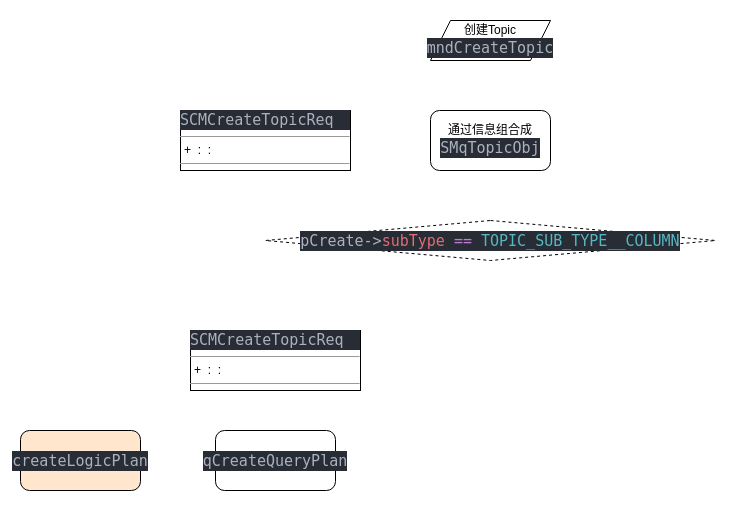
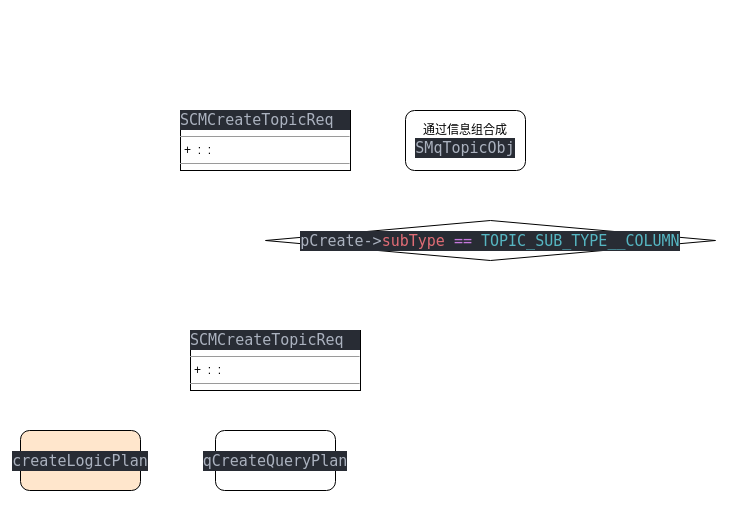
node "创建Topic mndCreateTopic": removed
node "通过信息组合成 SMqTopicObj": moved (491, 141) -> (466, 141)
node "pCreate->subType == TOPIC_SUB_TYPE__COLUMN": style dashed -> solid
